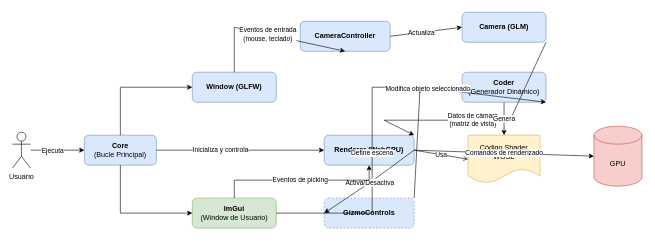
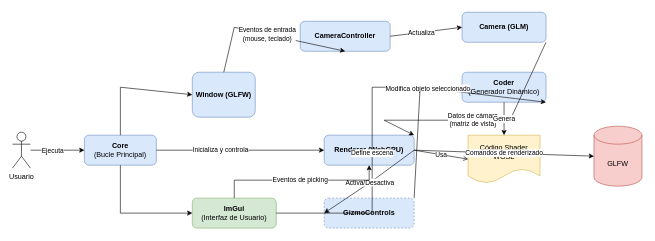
node "Window (GLFW)": size 84x30 -> 63x45
node "GPU": label "GPU" -> "GLFW"
node "ImGui (Window de Usuario)": label "ImGui (Window de Usuario)" -> "ImGui (Interfaz de Usuario)"
